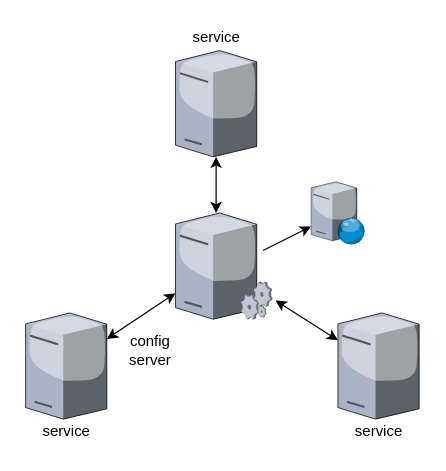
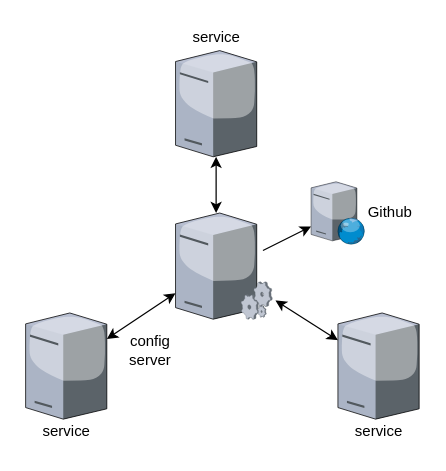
node "Github": added
